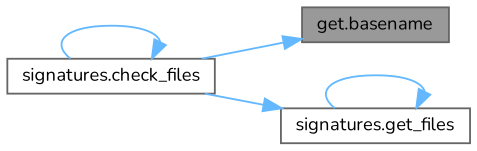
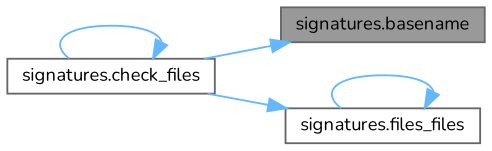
node "get.basename": label "get.basename" -> "signatures.basename"
node "signatures.get_files": label "signatures.get_files" -> "signatures.files_files"
